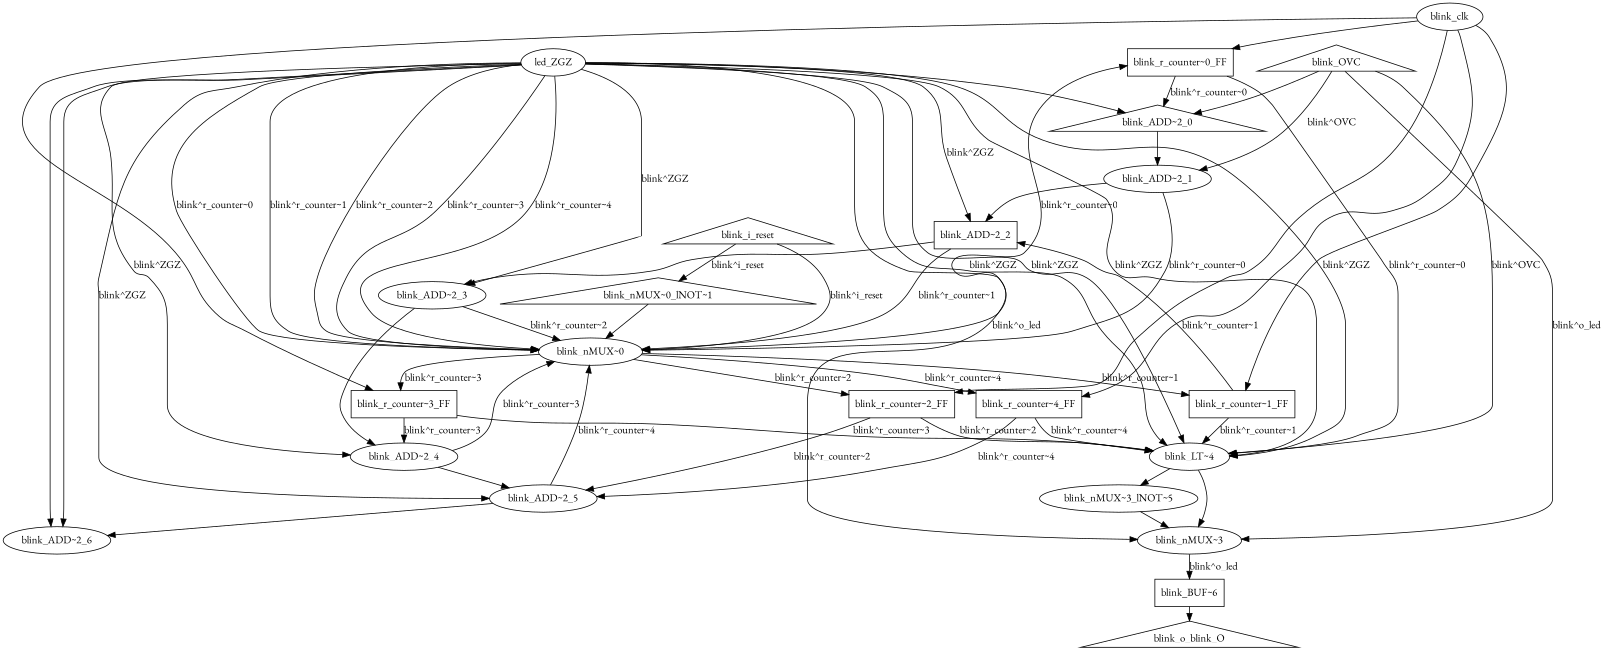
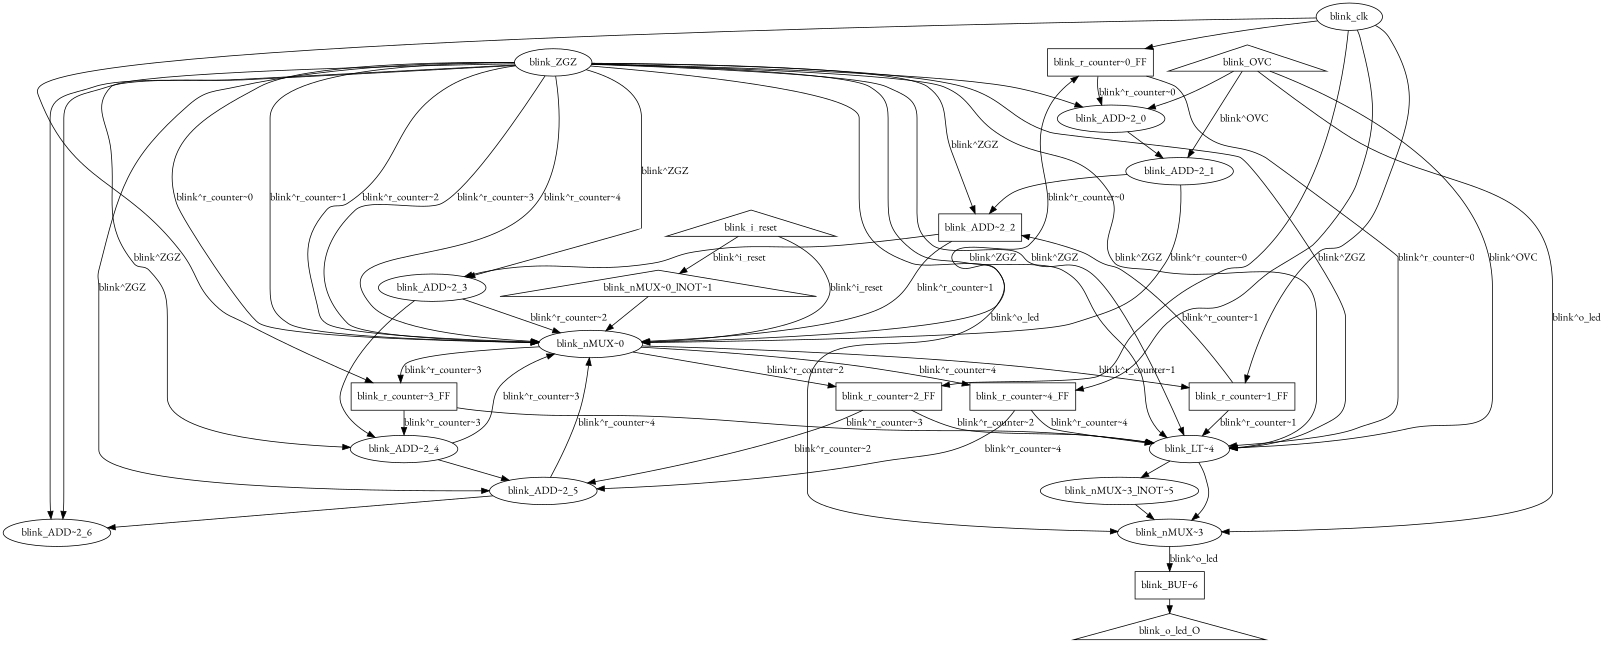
node "led_ZGZ": label "led_ZGZ" -> "blink_ZGZ"
node "blink_ADD~2_0": shape triangle -> ellipse
node "blink_o_blink_O": label "blink_o_blink_O" -> "blink_o_led_O"
